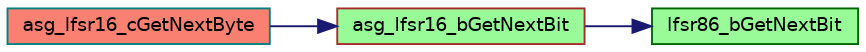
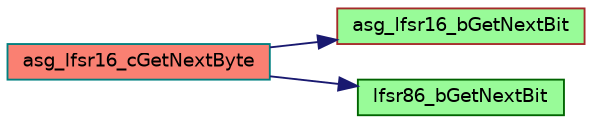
edge "asg_lfsr16_bGetNextBit" -> "lfsr86_bGetNextBit": now "asg_lfsr16_cGetNextByte" -> "lfsr86_bGetNextBit"
